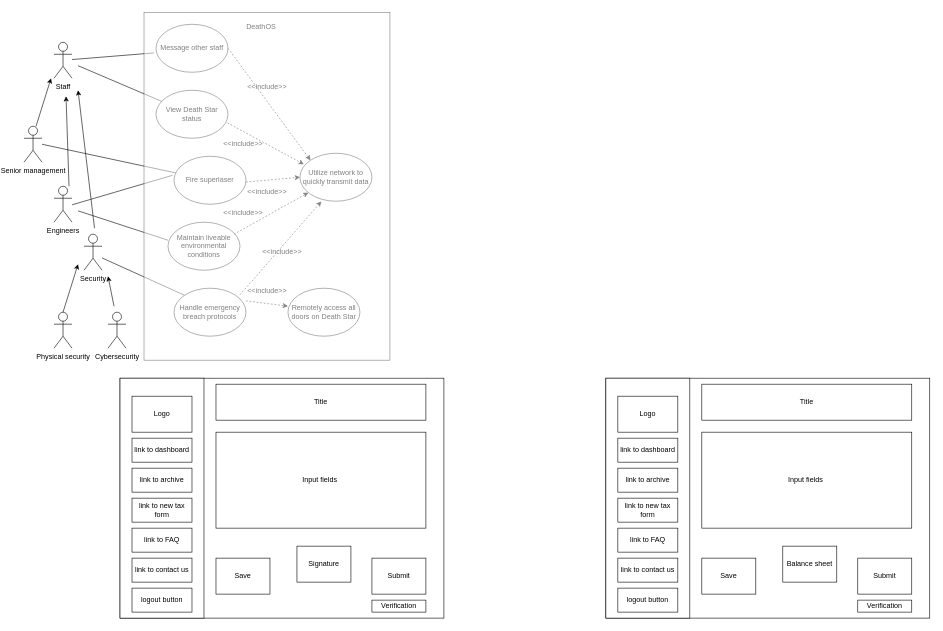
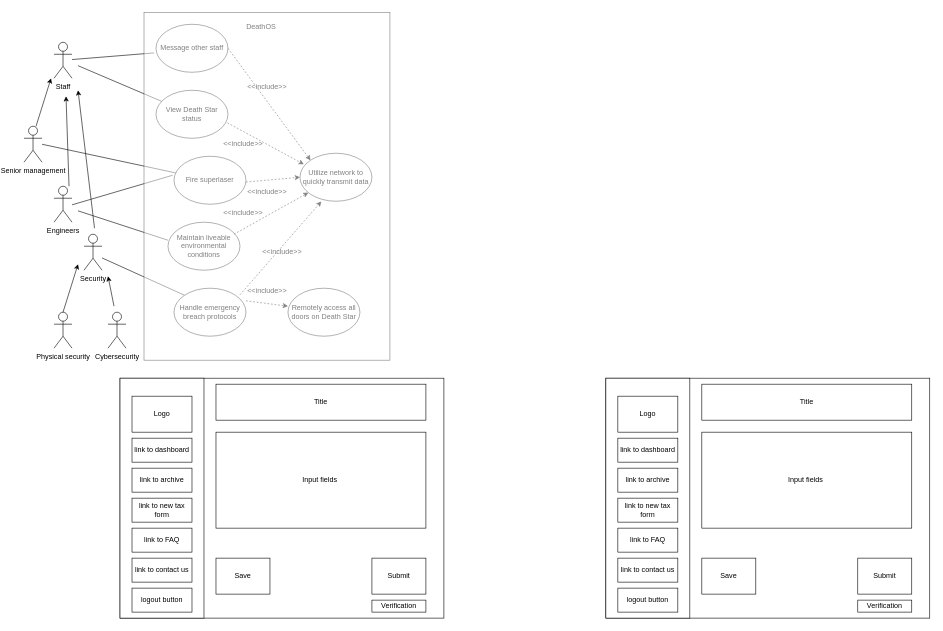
node "Signature": removed
node "Balance sheet": removed
